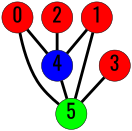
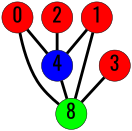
node "5": label "5" -> "8"
